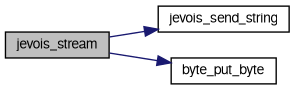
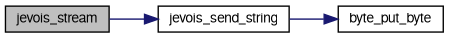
edge "jevois_stream" -> "byte_put_byte": now "jevois_send_string" -> "byte_put_byte"
